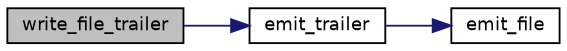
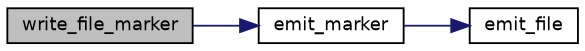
node "write_file_trailer": label "write_file_trailer" -> "write_file_marker"
node "emit_trailer": label "emit_trailer" -> "emit_marker"
